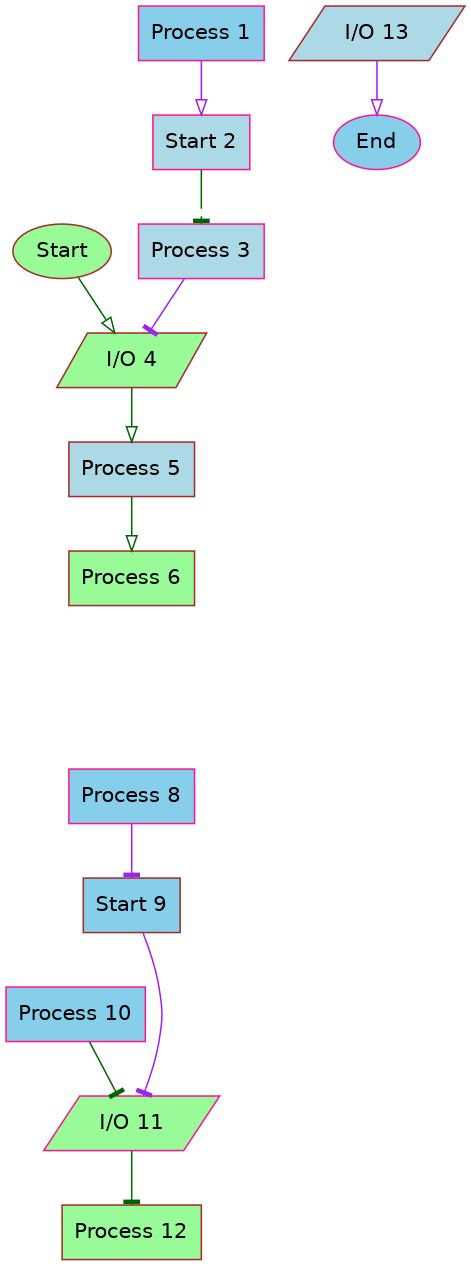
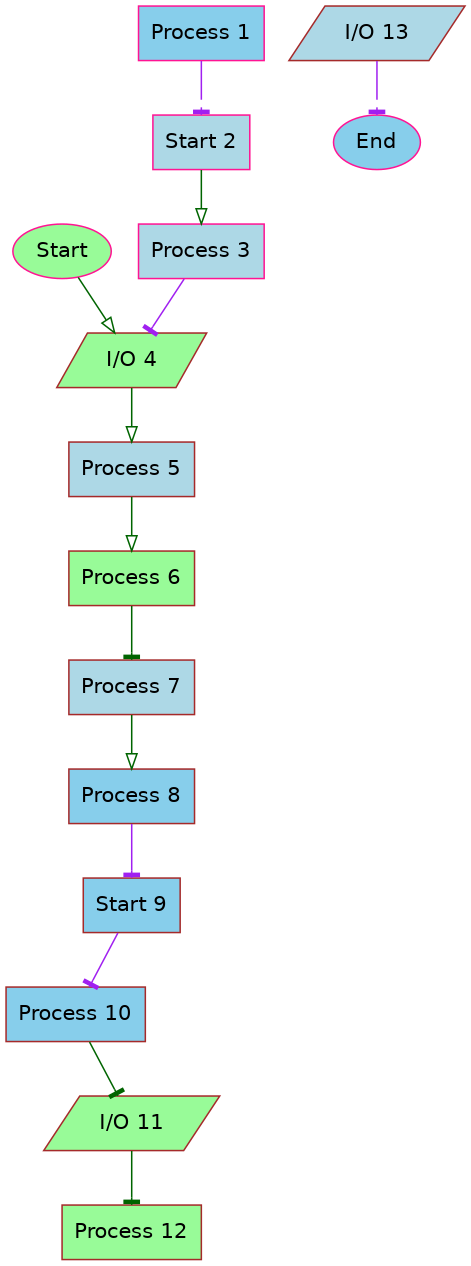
edge "Process 1" -> "Start 2": arrowhead onormal -> tee
edge "I/O 13" -> "End": arrowhead onormal -> tee
edge "Start 2" -> "Process 3": arrowhead tee -> onormal
node "Start": color brown -> deeppink
node "Process 7": added
node "Process 8": color deeppink -> brown
edge "Start 9" -> "I/O 11": now "Start 9" -> "Process 10"
node "Process 10": color deeppink -> brown
node "I/O 11": color deeppink -> brown
